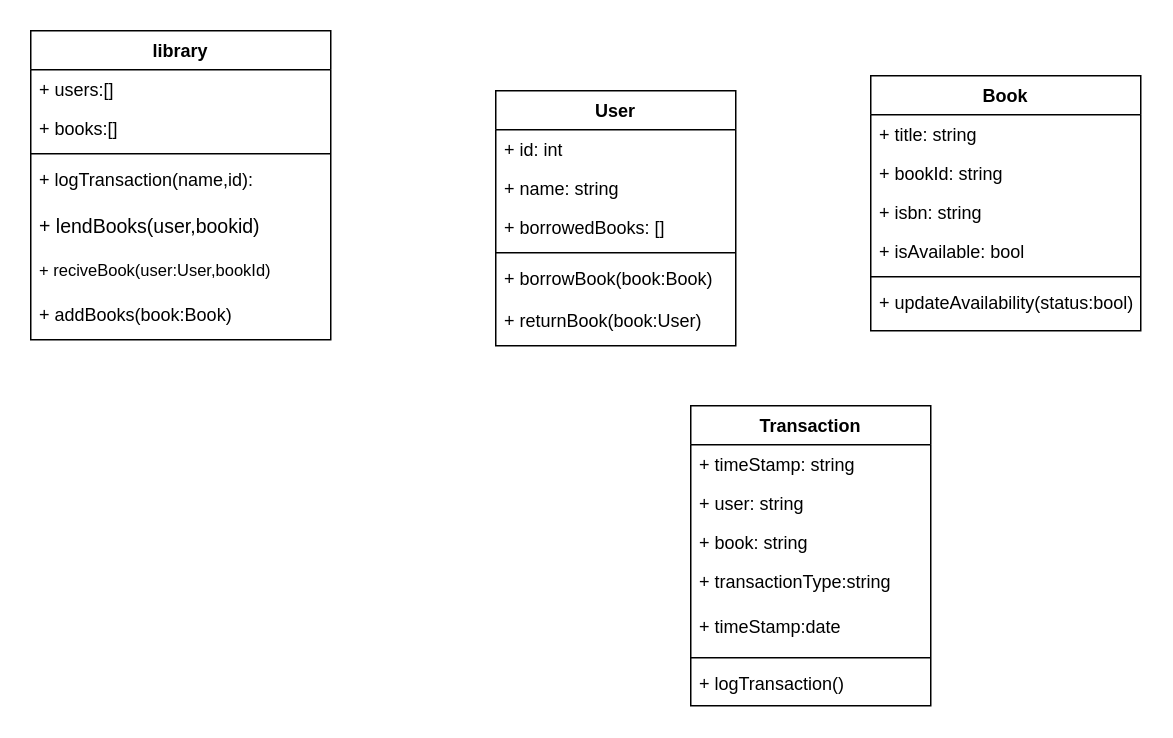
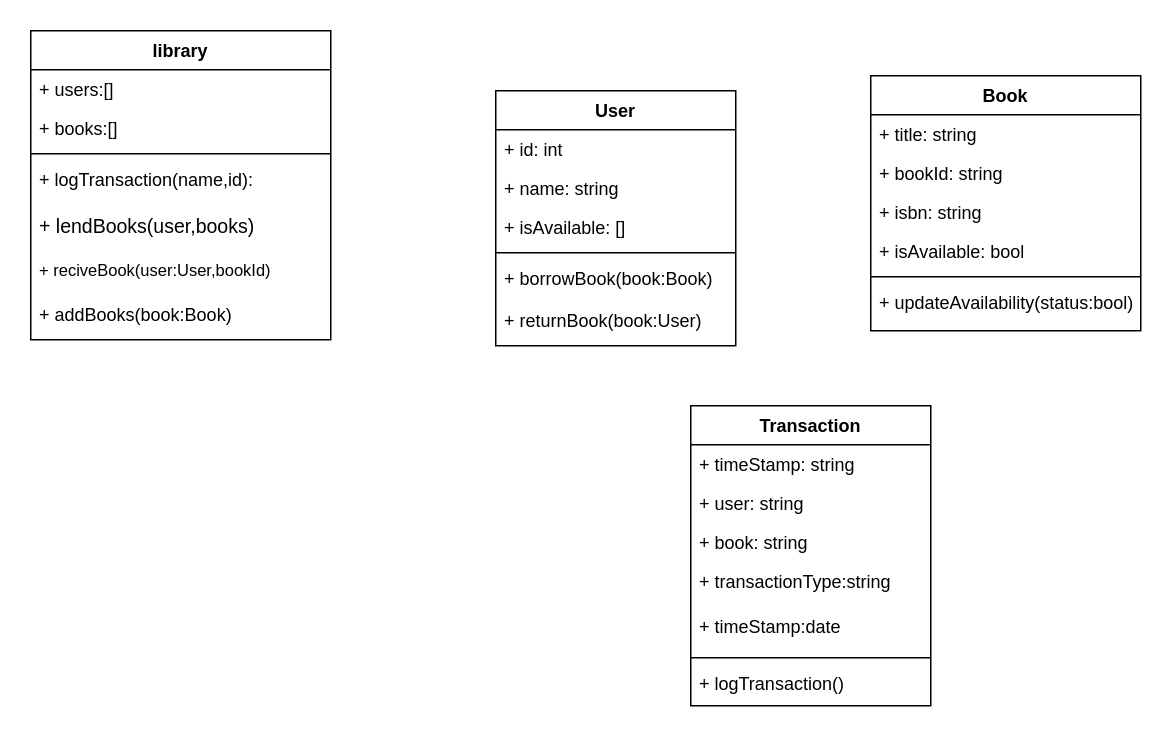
node "+ lendBooks(user,bookid)": label "+ lendBooks(user,bookid)" -> "+ lendBooks(user,books)"
node "+ borrowedBooks: []": label "+ borrowedBooks: []" -> "+ isAvailable: []"
